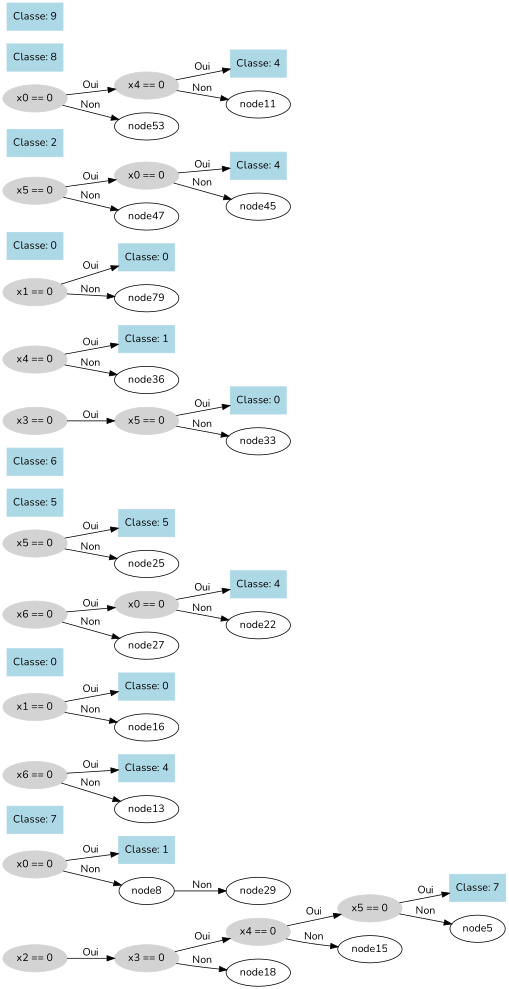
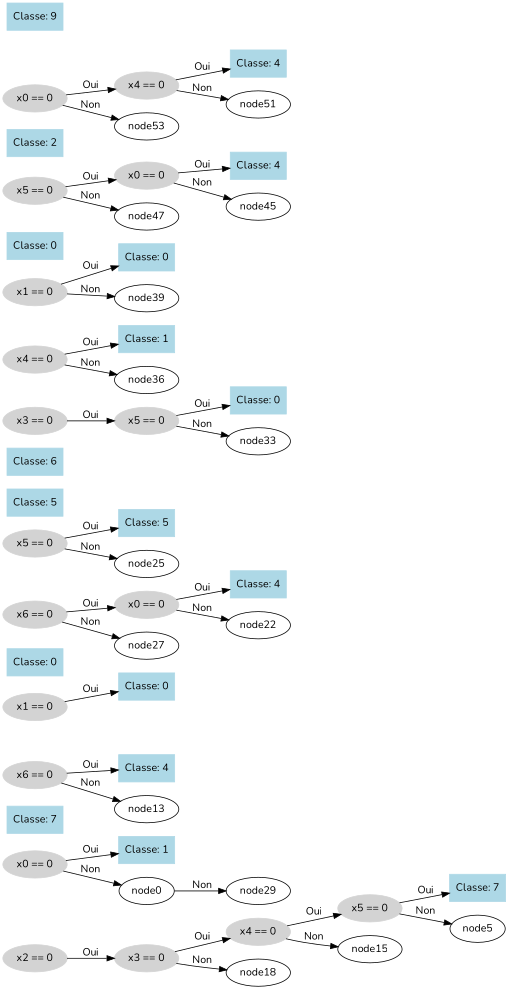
node "Classe: 8": removed
node "node11": label "node11" -> "node51"
node "node79": label "node79" -> "node39"
node "node16": removed
node "node8": label "node8" -> "node0"
